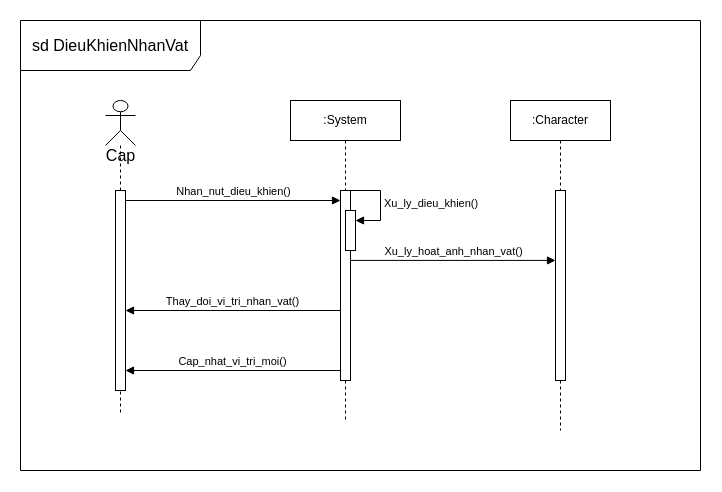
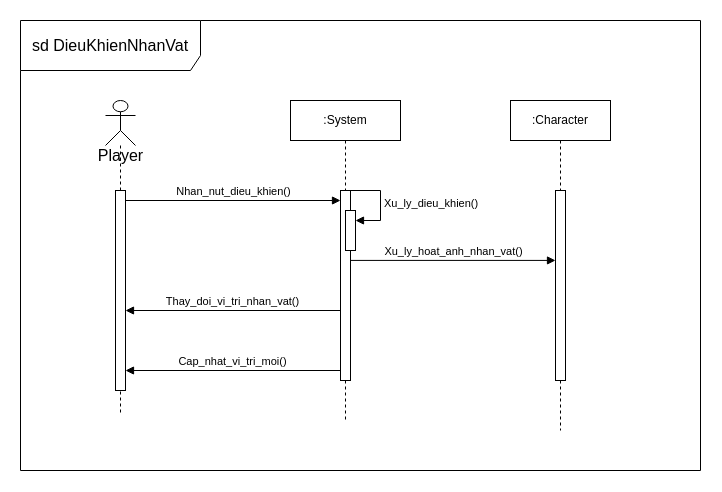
node "Cap": label "Cap" -> "Player"
